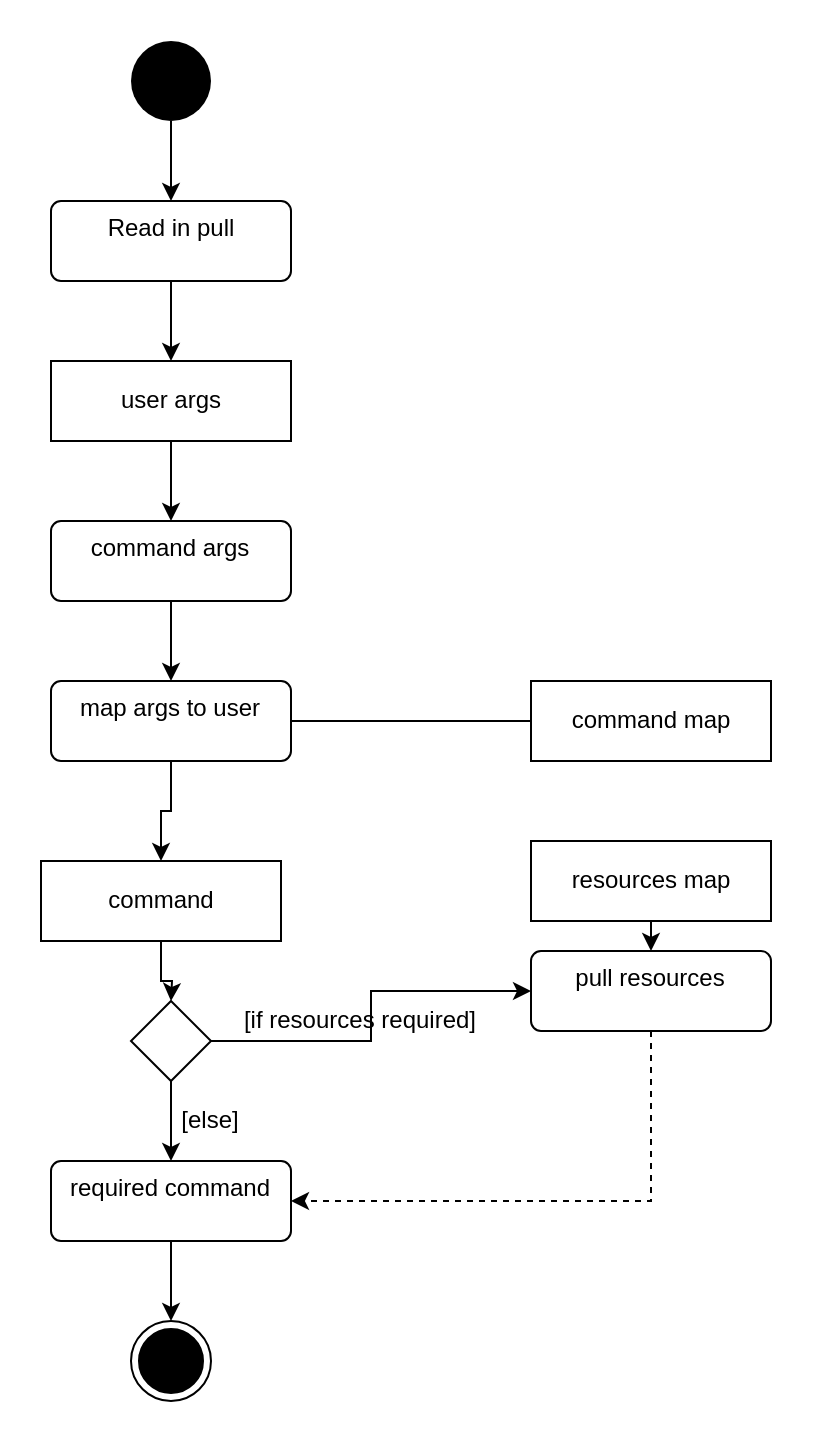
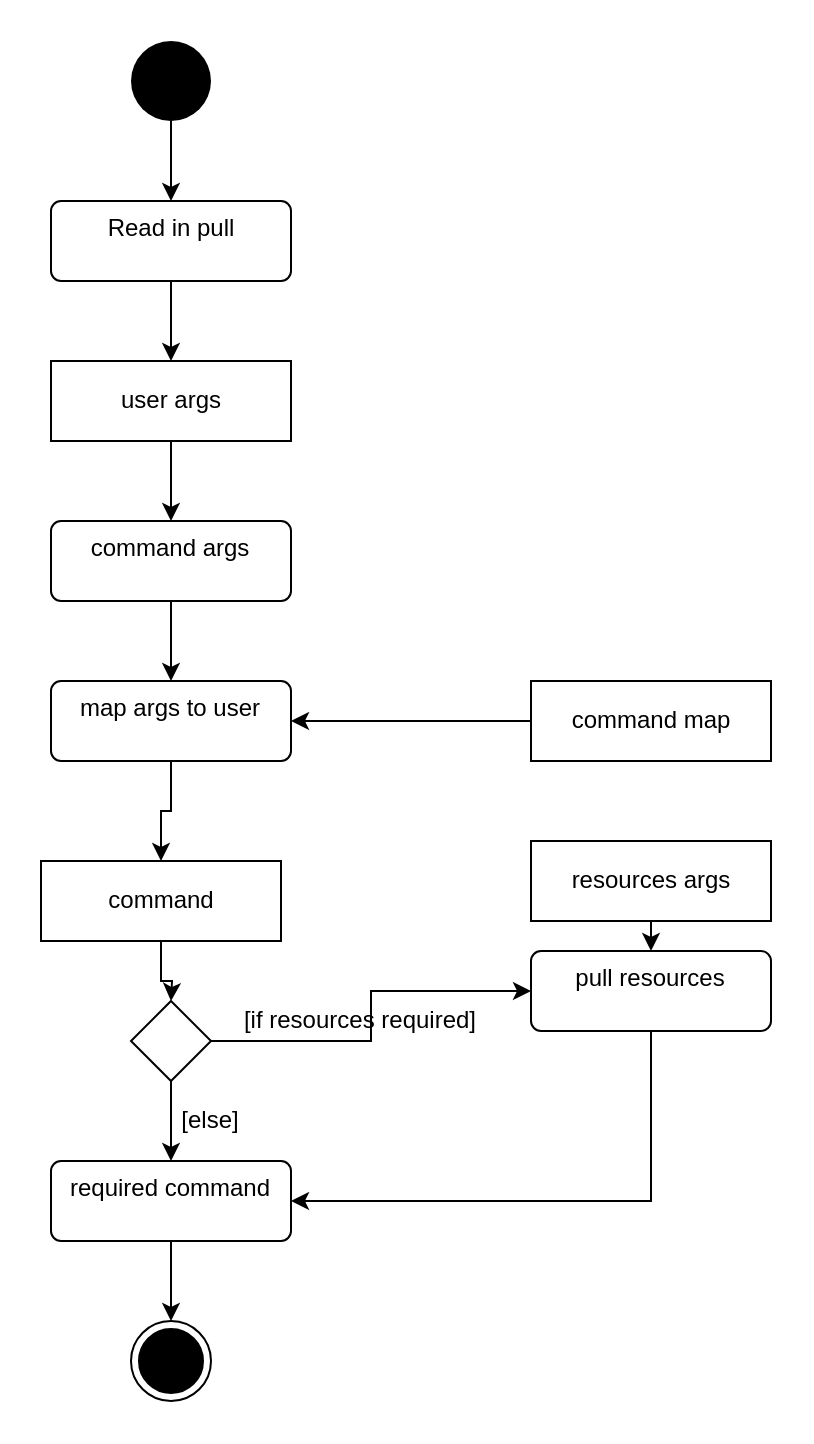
edge "map args to user" -- "command map": arrowhead none -> classic
node "resources map": label "resources map" -> "resources args"
edge "pull resources" -> "required command": style dashed -> solid
